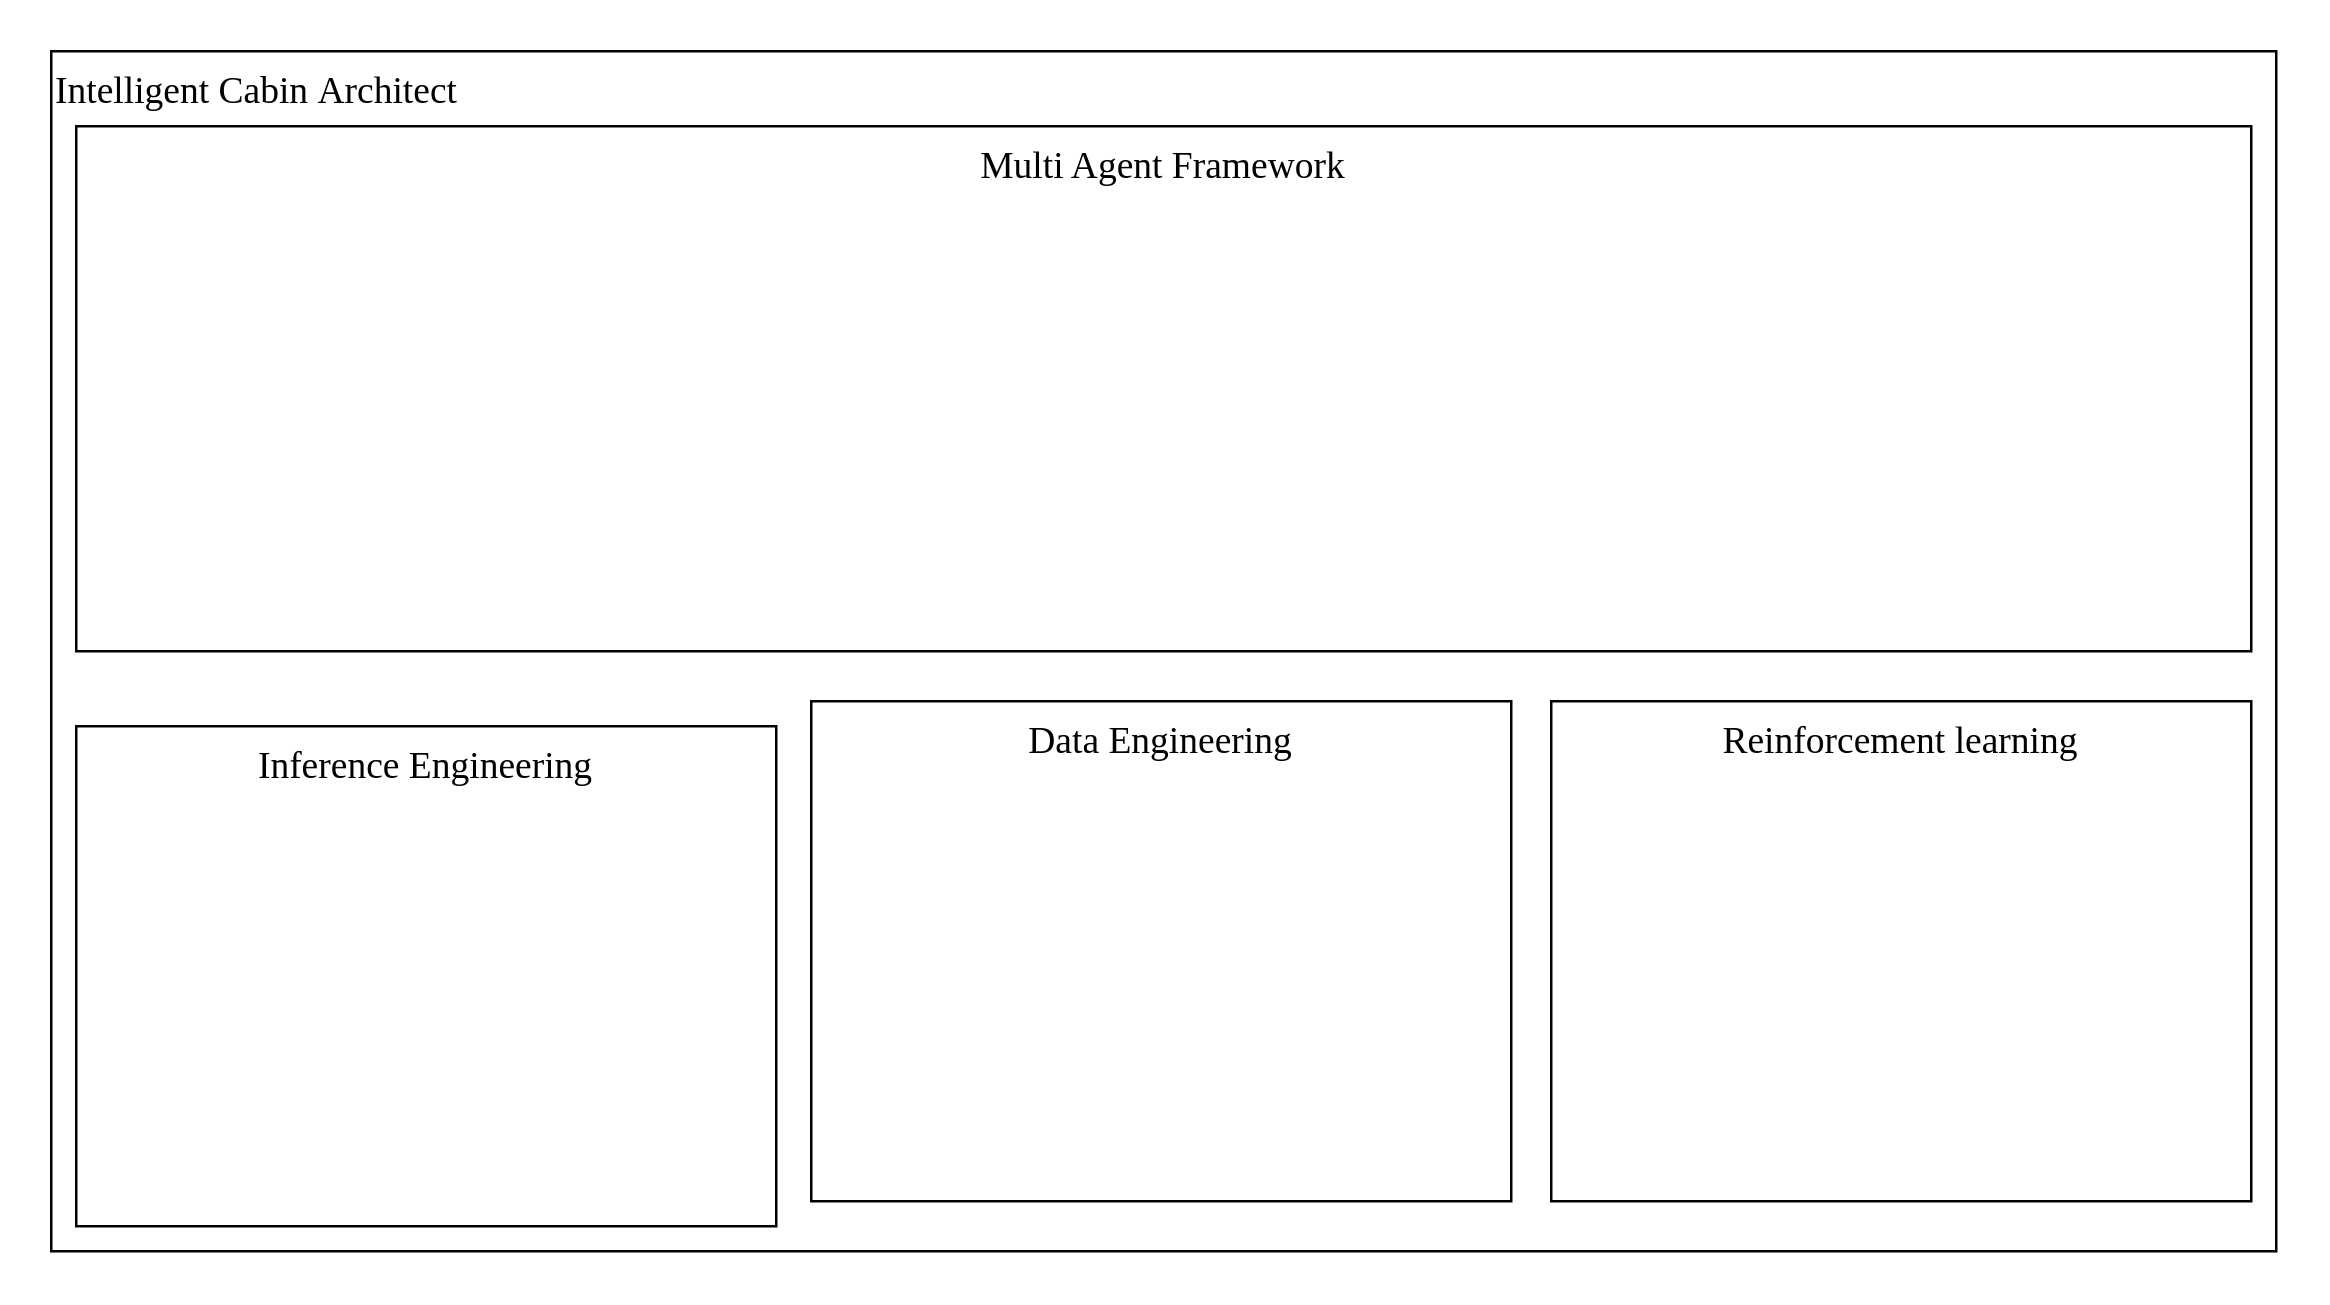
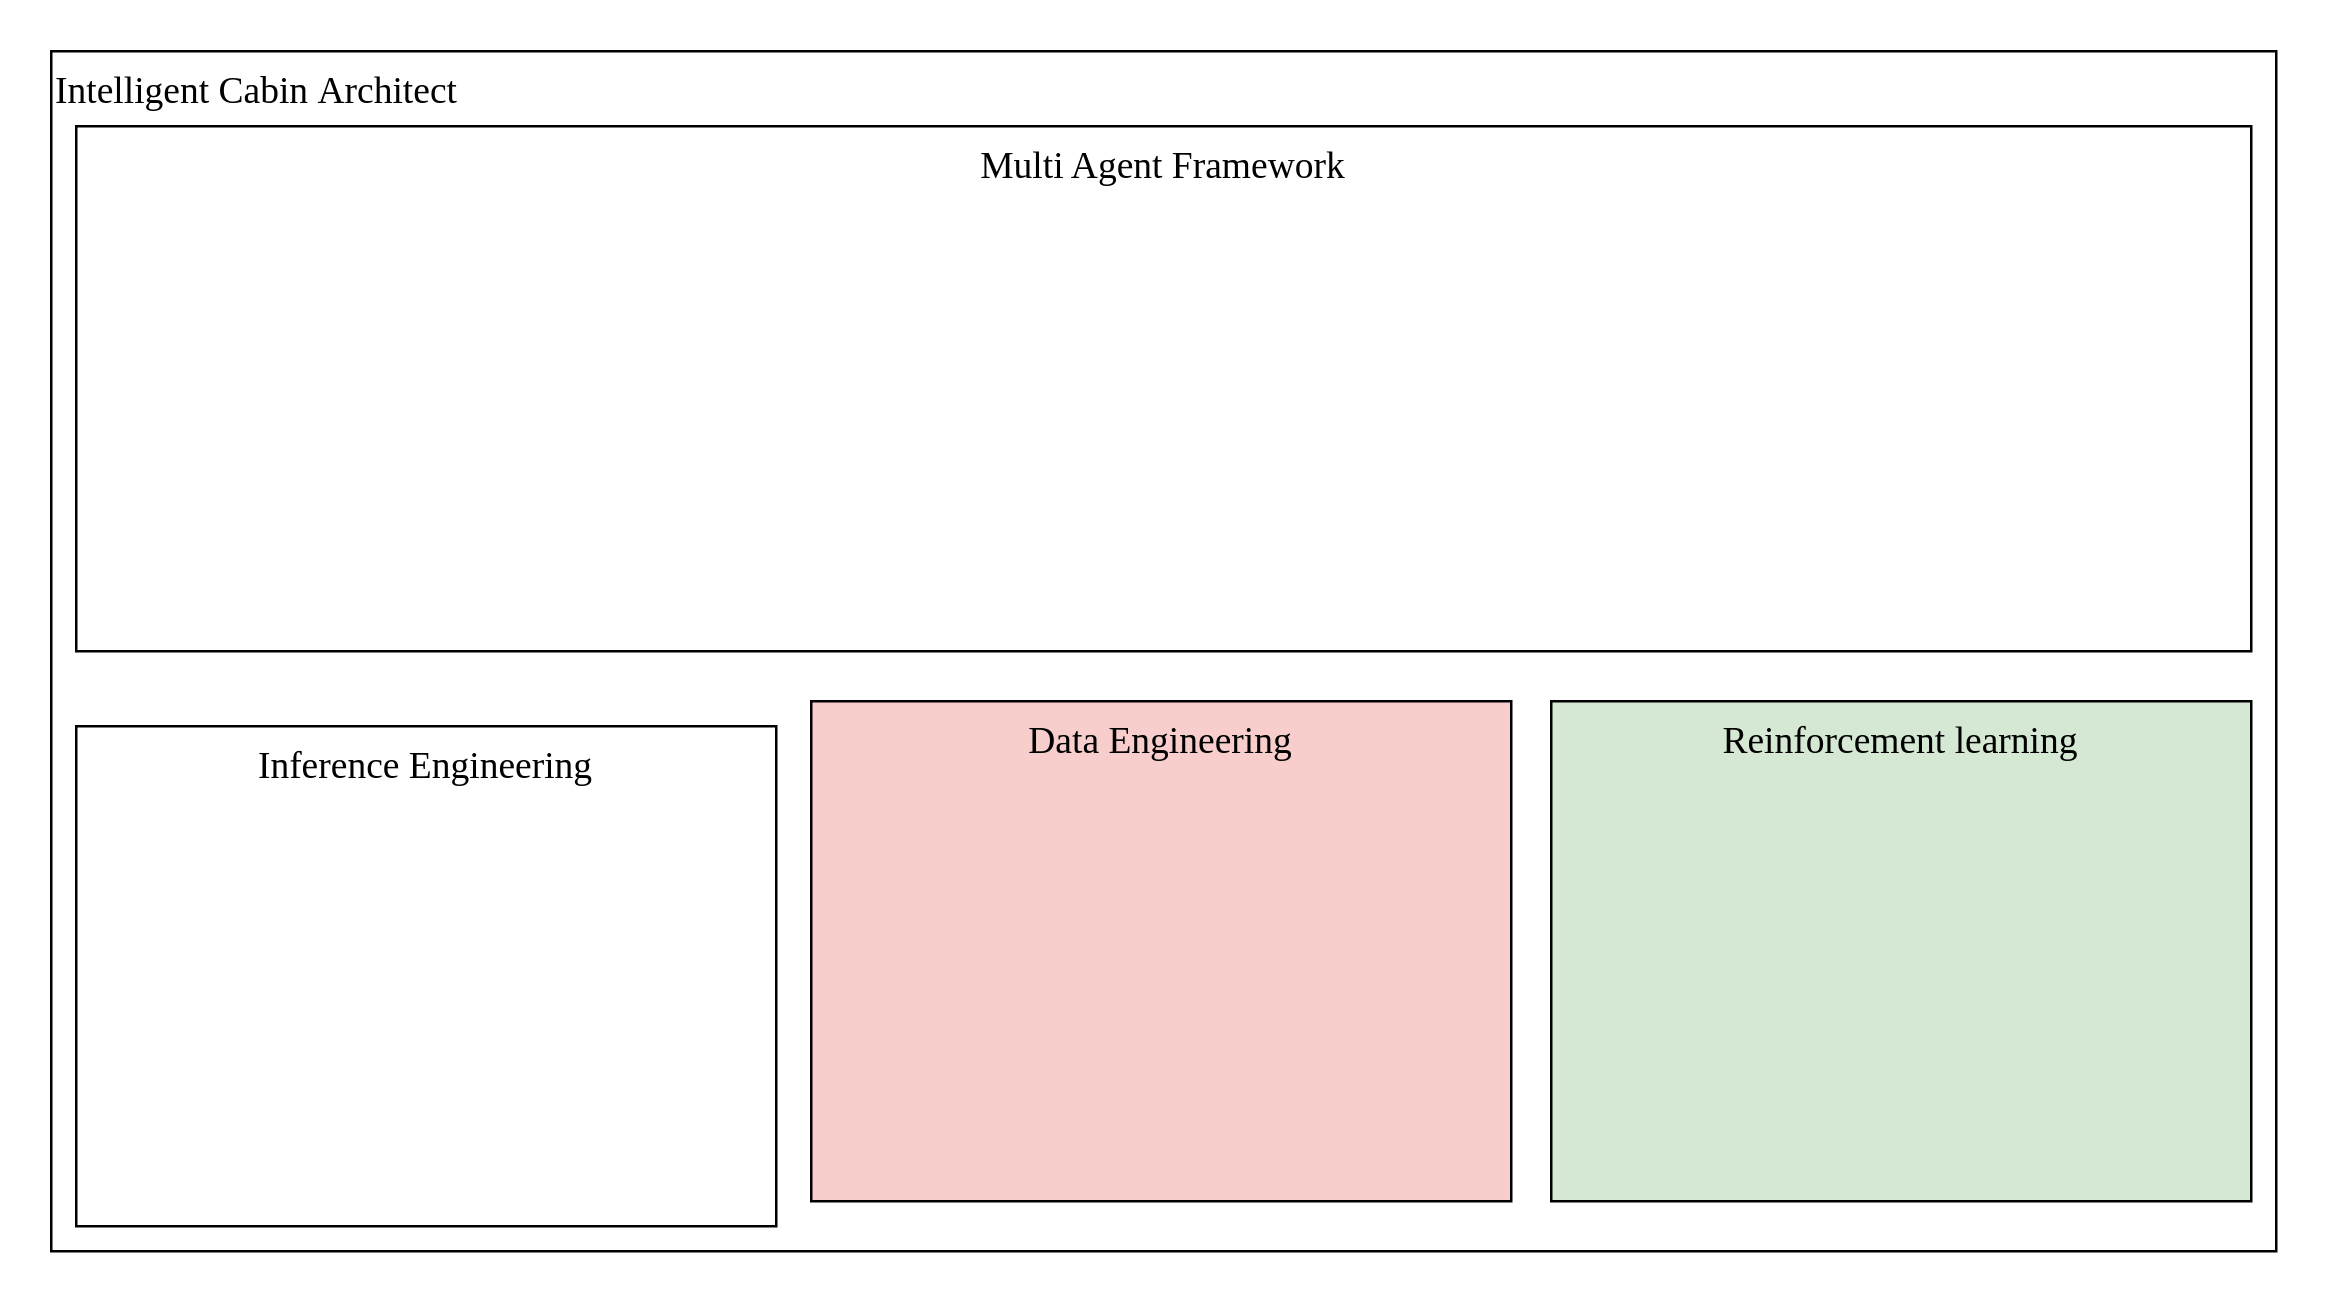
node "Data Engineering": fillcolor #ffffff -> #f8cecc
node "Reinforcement learning": fillcolor #ffffff -> #d5e8d4
